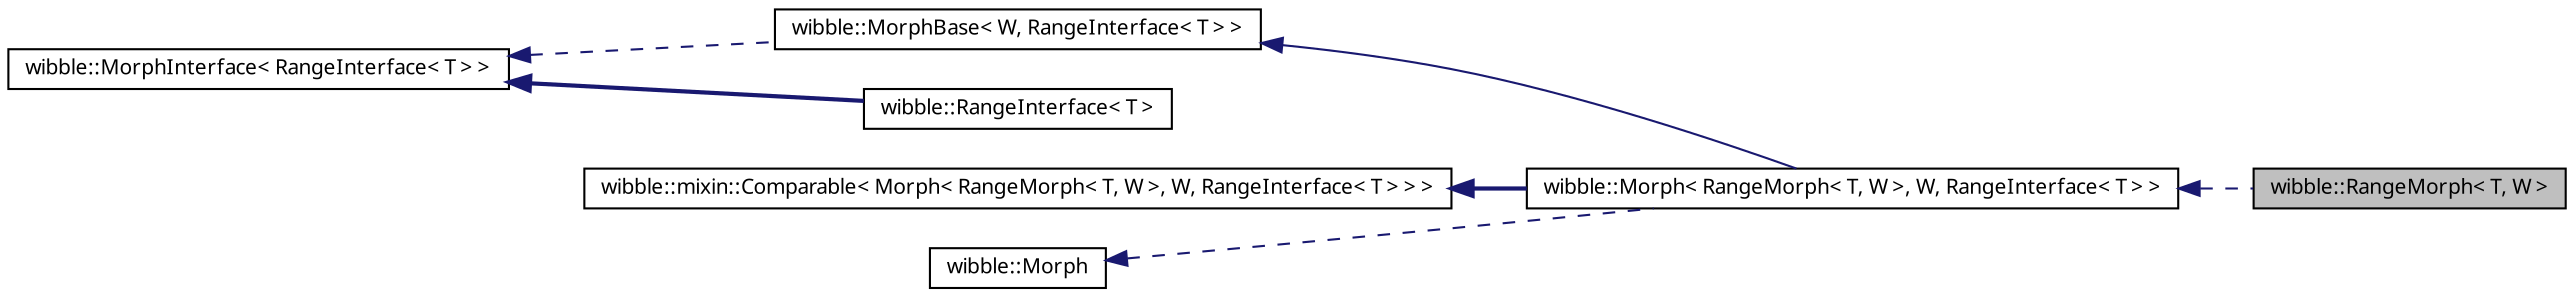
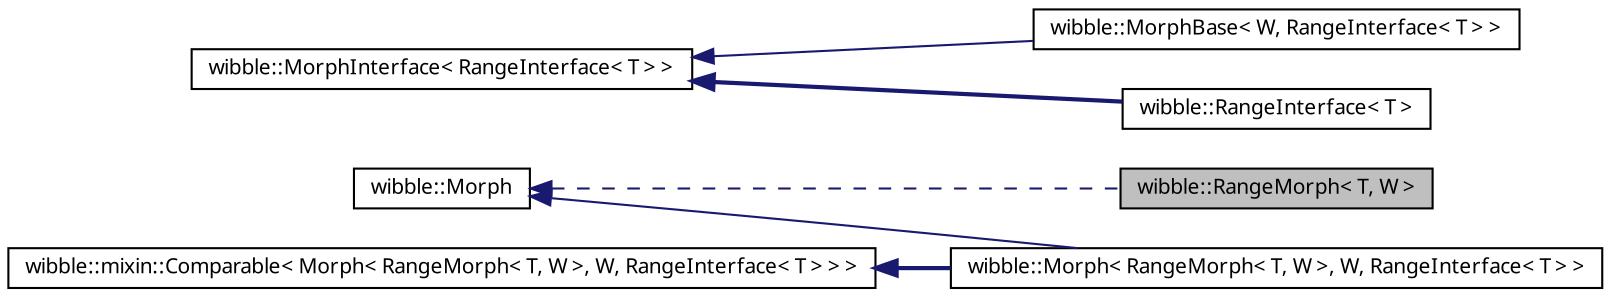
edge "wibble::MorphBase< W, RangeInterface< T > >" -> "wibble::MorphInterface< RangeInterface< T > >": style dashed -> solid
edge "wibble::Morph< RangeMorph< T, W >, W, RangeInterface< T > >" -> "wibble::MorphBase< W, RangeInterface< T > >": removed
edge "wibble::RangeMorph< T, W >" -> "wibble::Morph< RangeMorph< T, W >, W, RangeInterface< T > >": now "wibble::RangeMorph< T, W >" -> "wibble::Morph"
edge "wibble::Morph< RangeMorph< T, W >, W, RangeInterface< T > >" -> "wibble::Morph": style dashed -> solid
